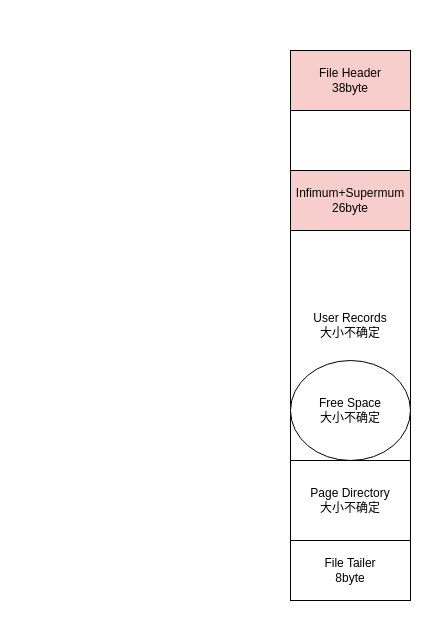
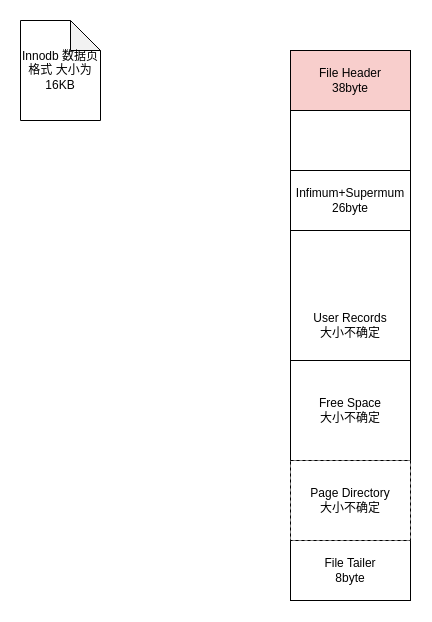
node "Innodb 数据页格式 大小为16KB": added
node "Infimum+Supermum 26byte": fillcolor #f8cecc -> #ffffff
node "Free Space 大小不确定": shape ellipse -> rectangle
node "Page Directory 大小不确定": style solid -> dashed
